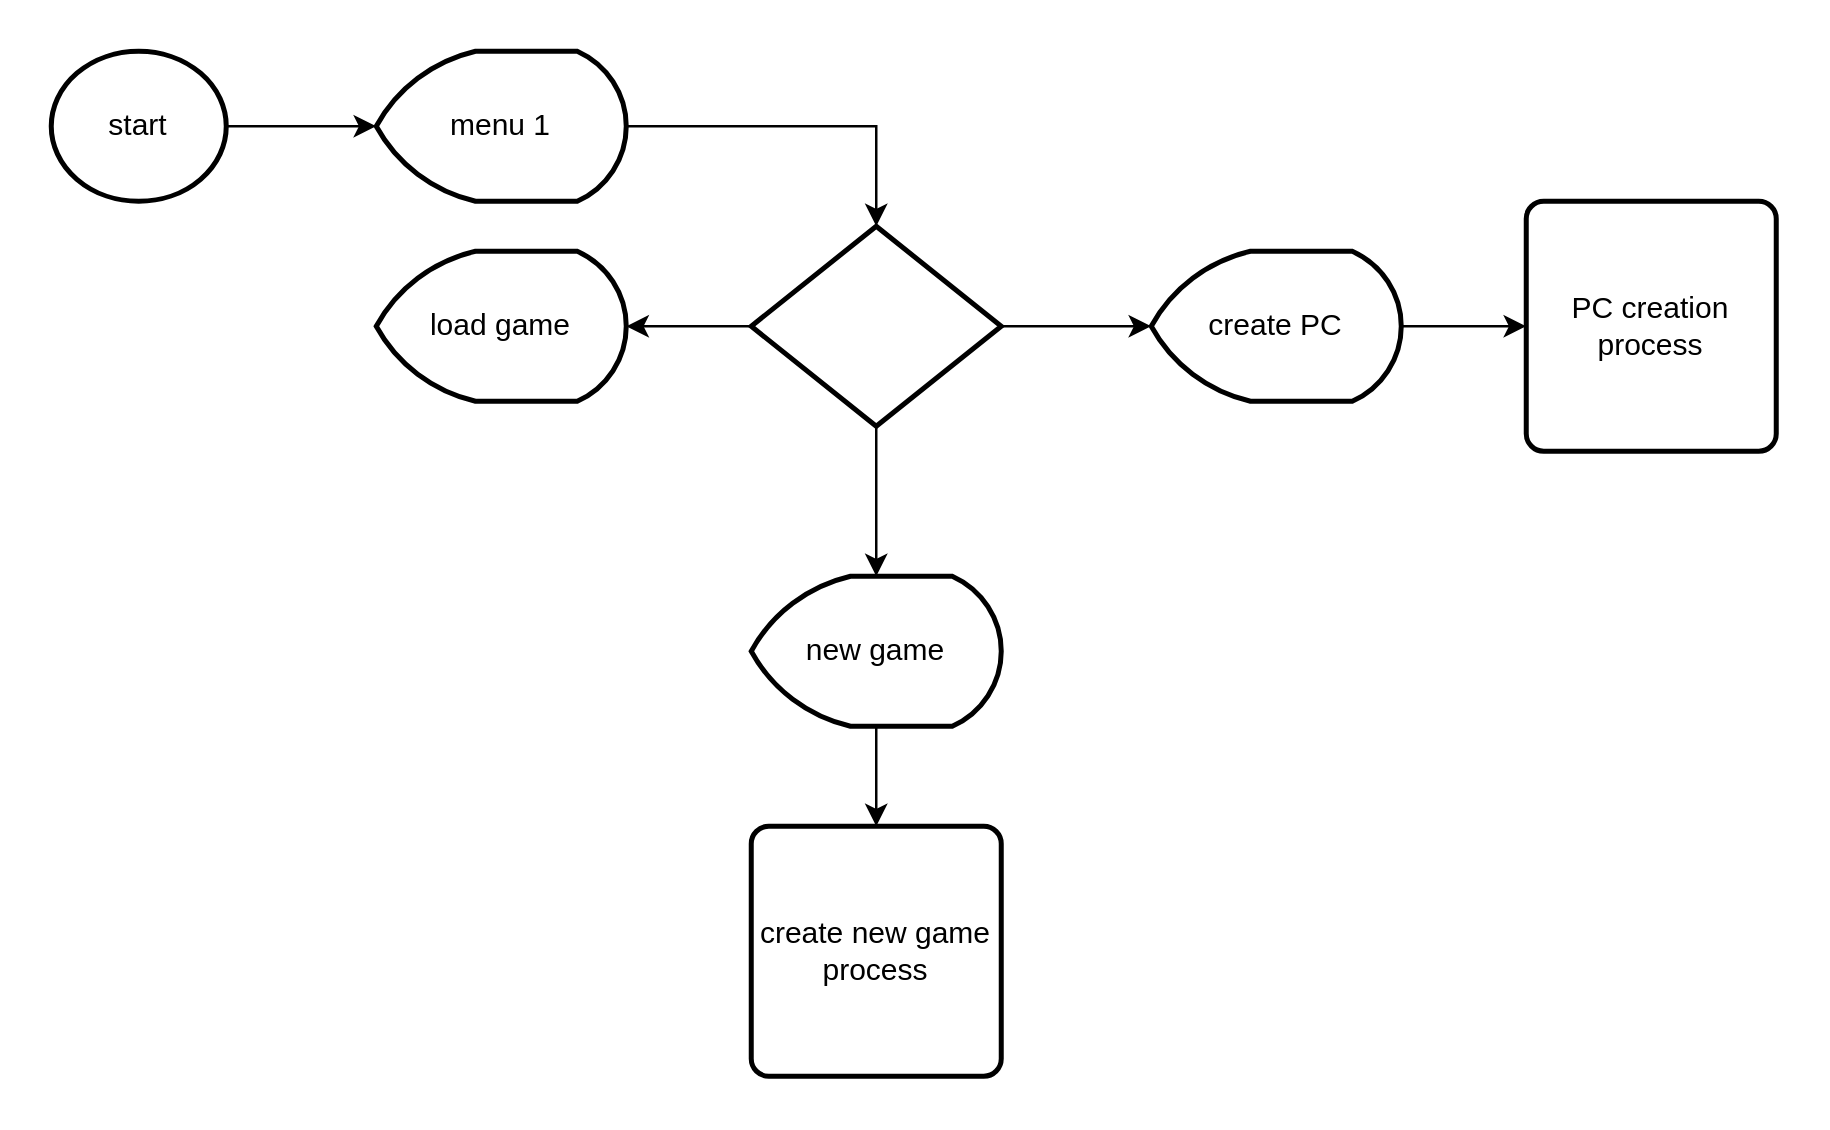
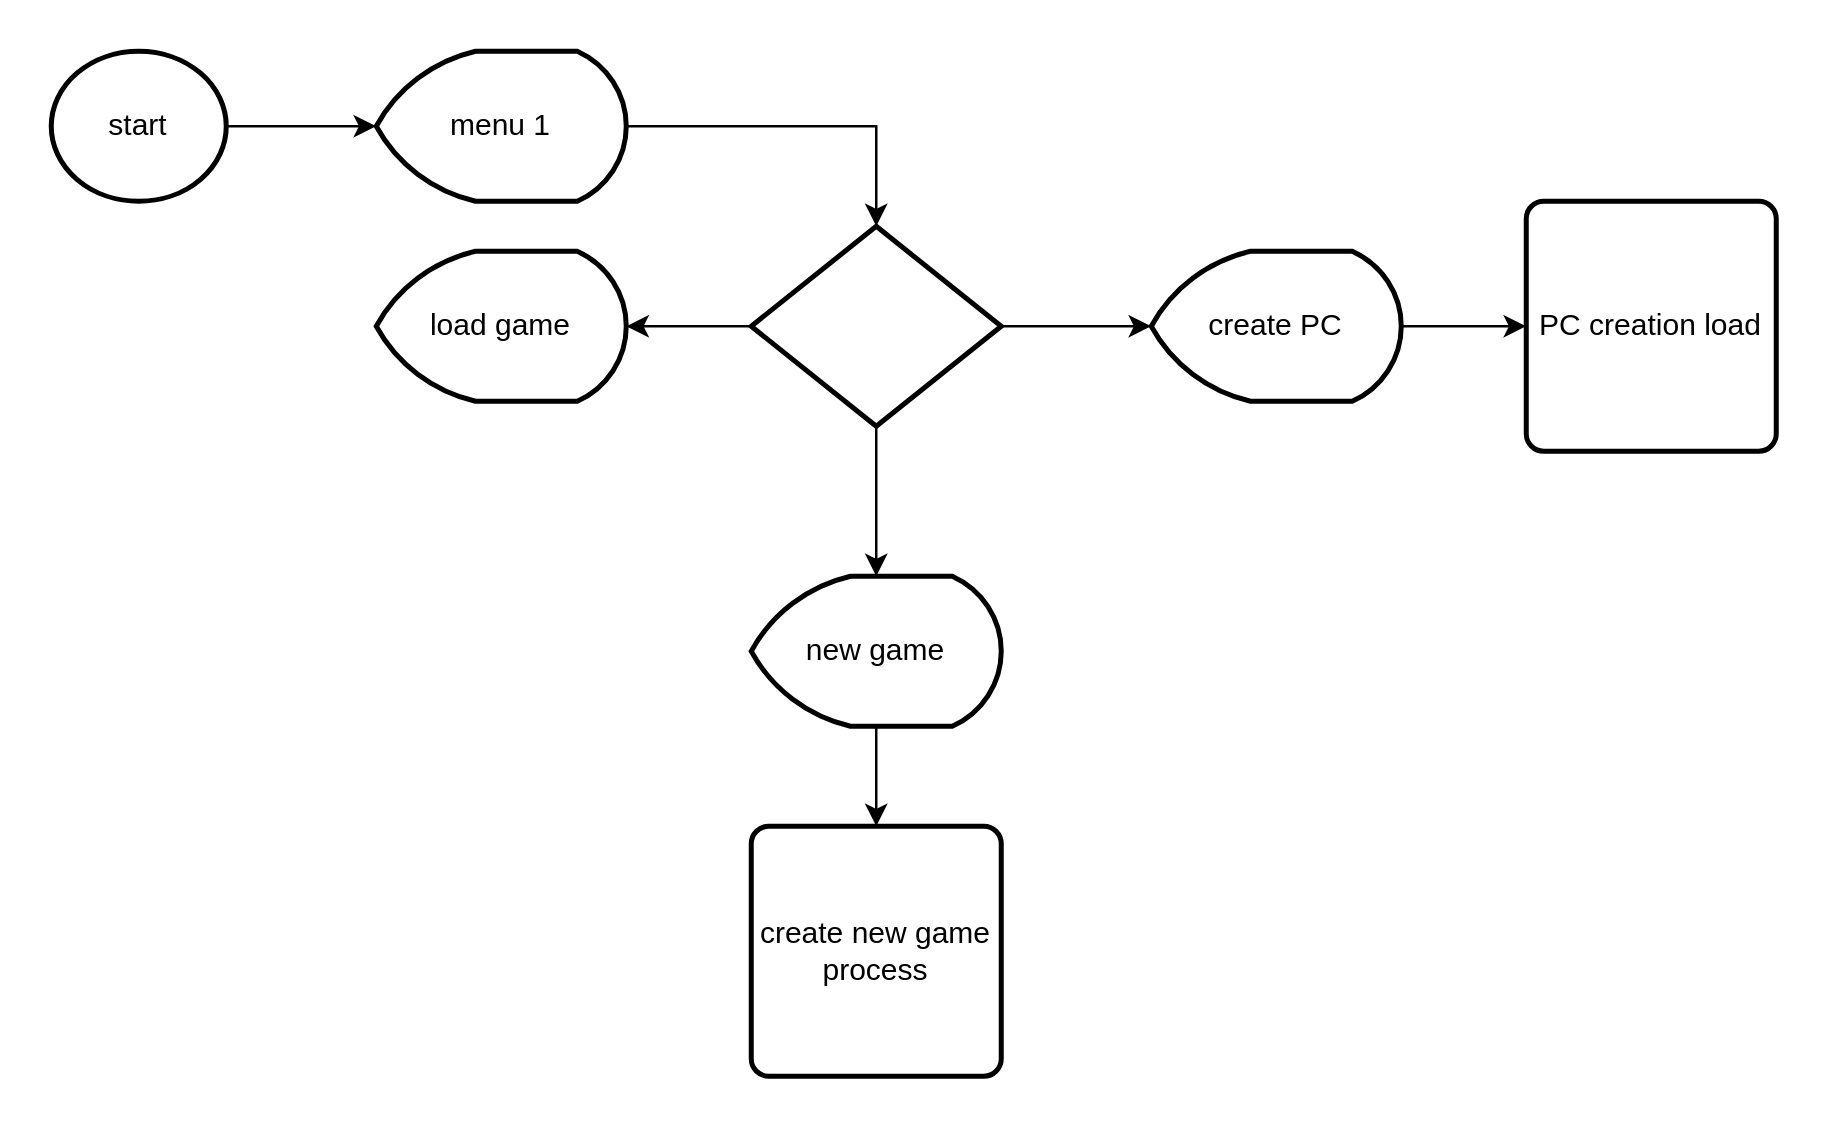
node "PC creation process": label "PC creation process" -> "PC creation load"
